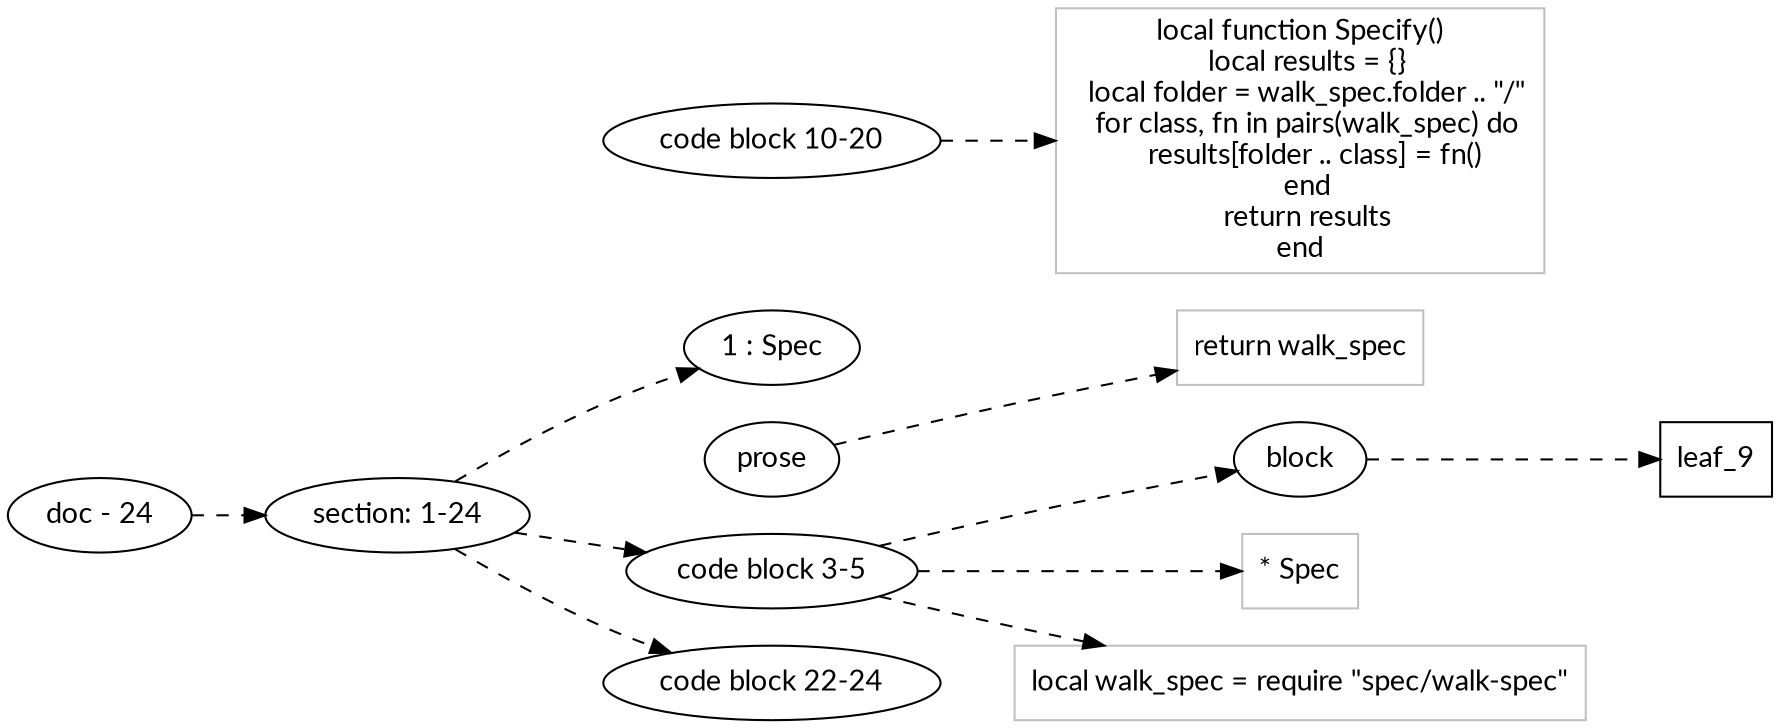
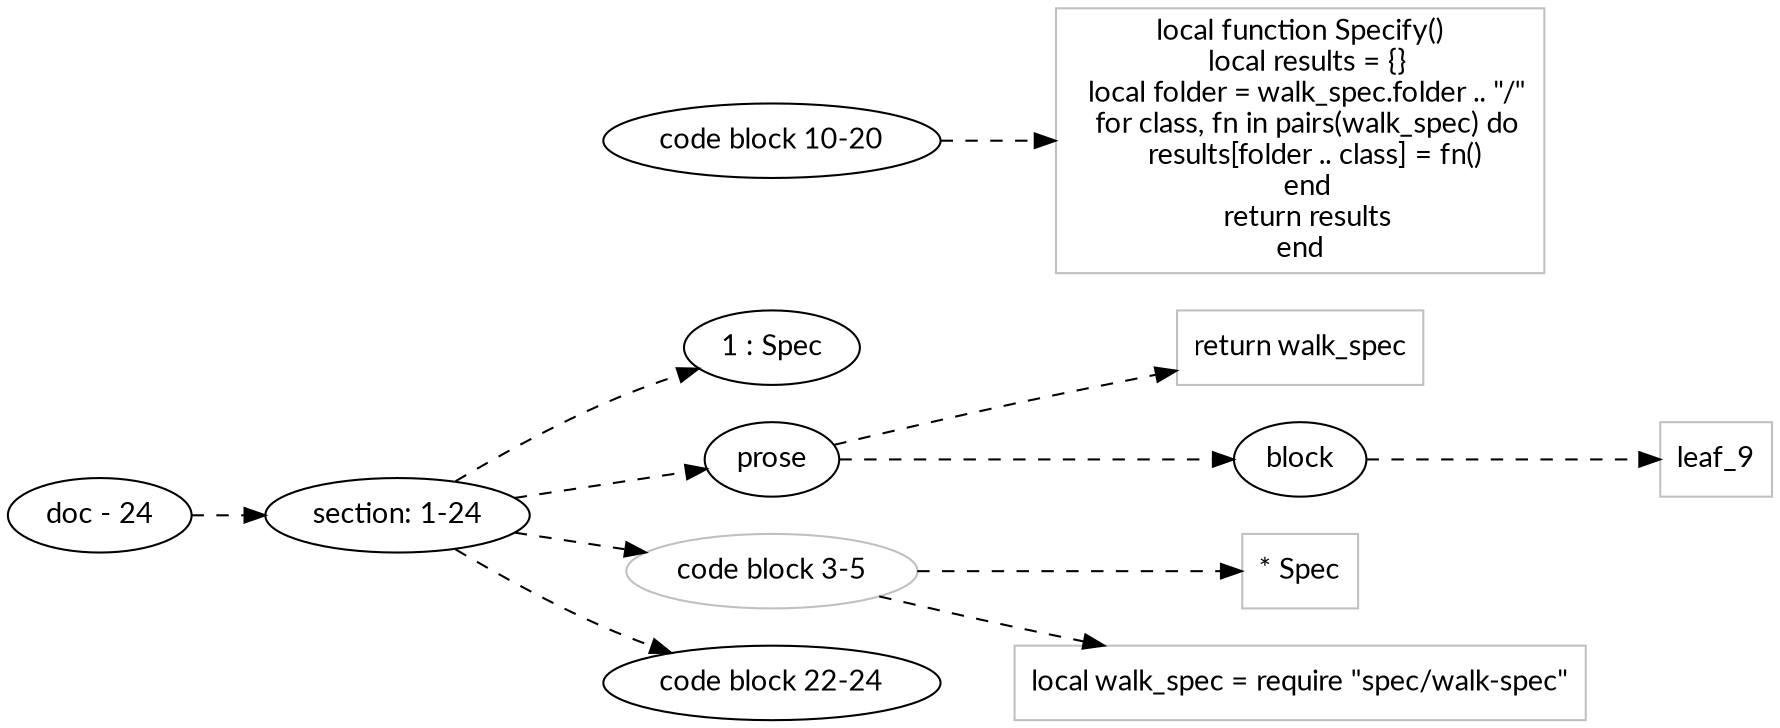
node "leaf_9": color black -> Gray
edge "section: 1-24" -> "prose": added
edge "code block 3-5" -> "block": now "prose" -> "block"
node "code block 3-5": color black -> Gray
